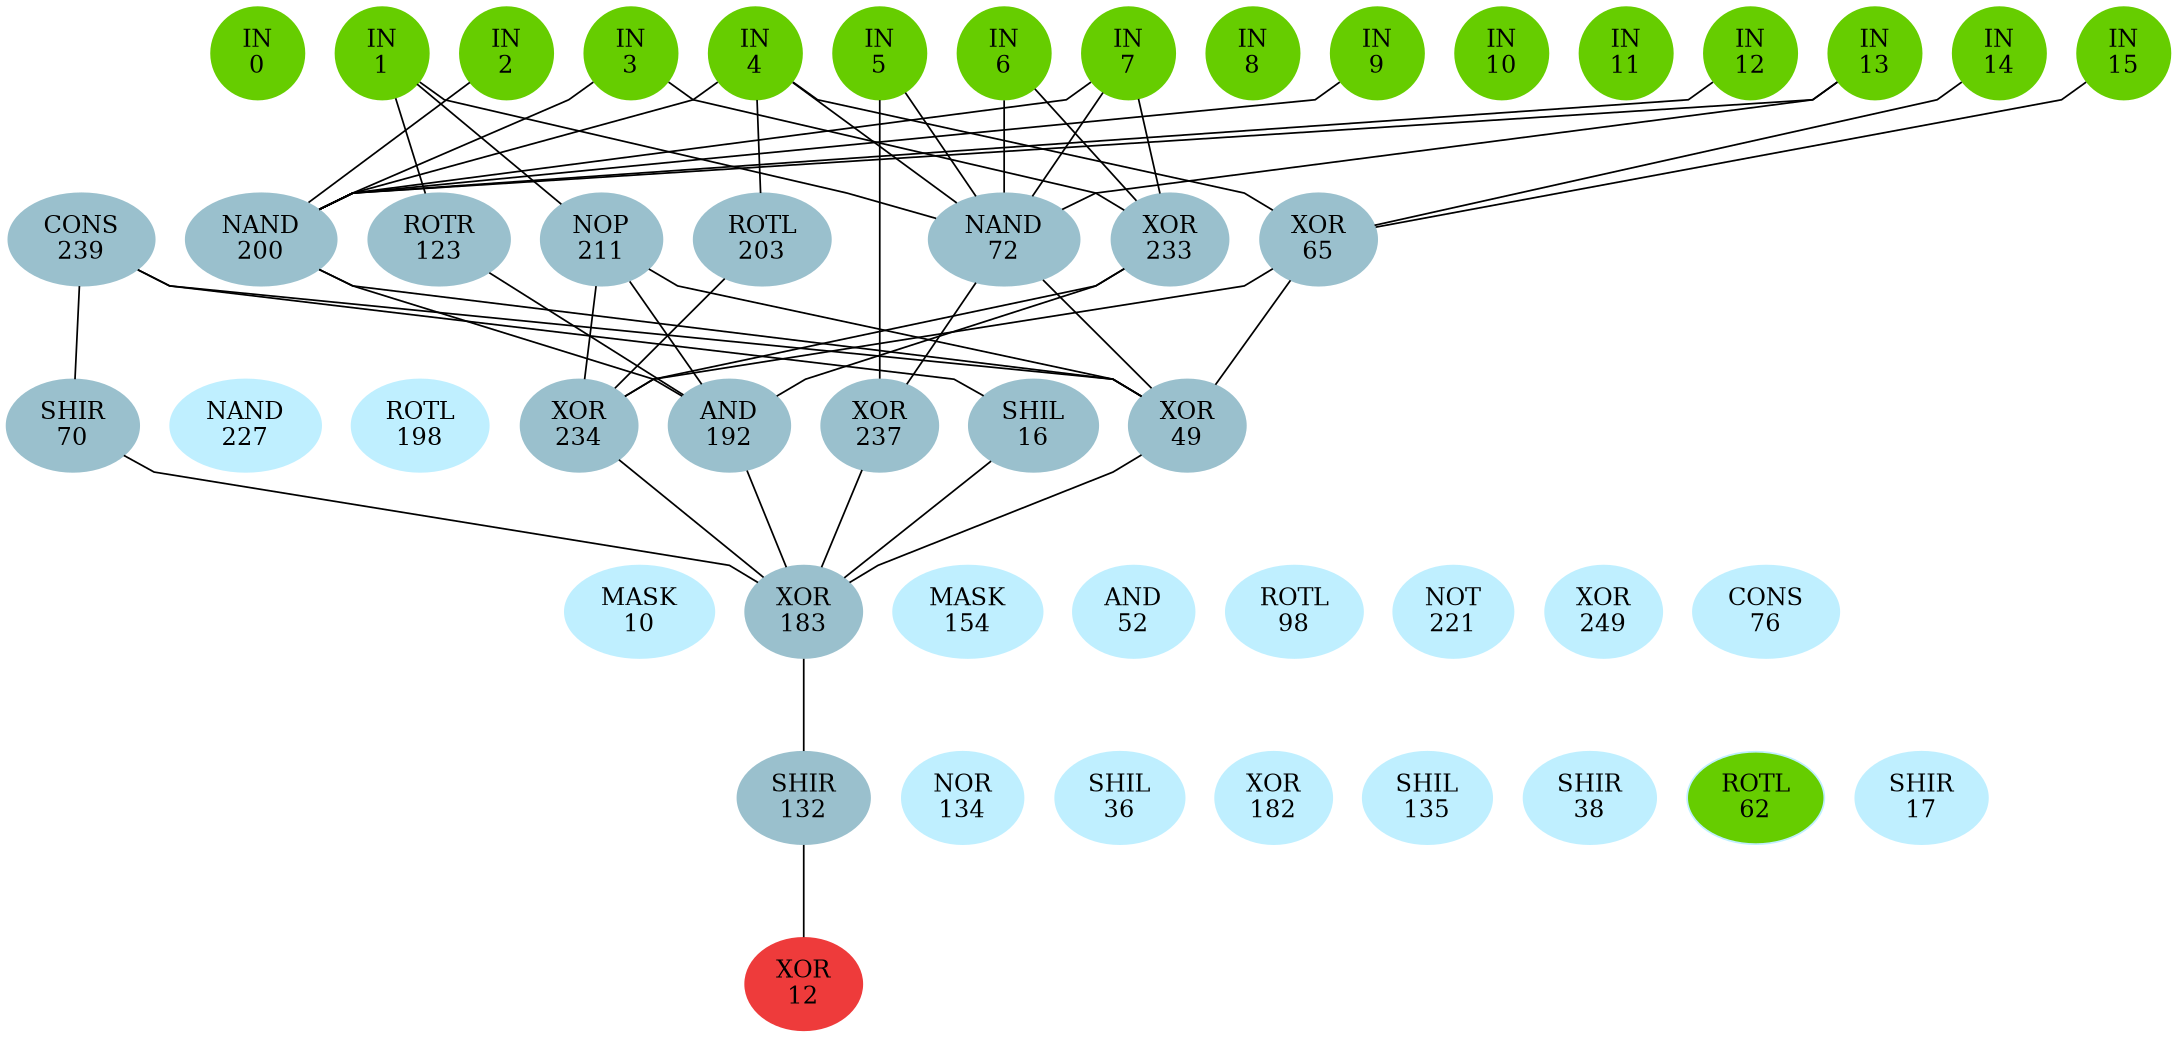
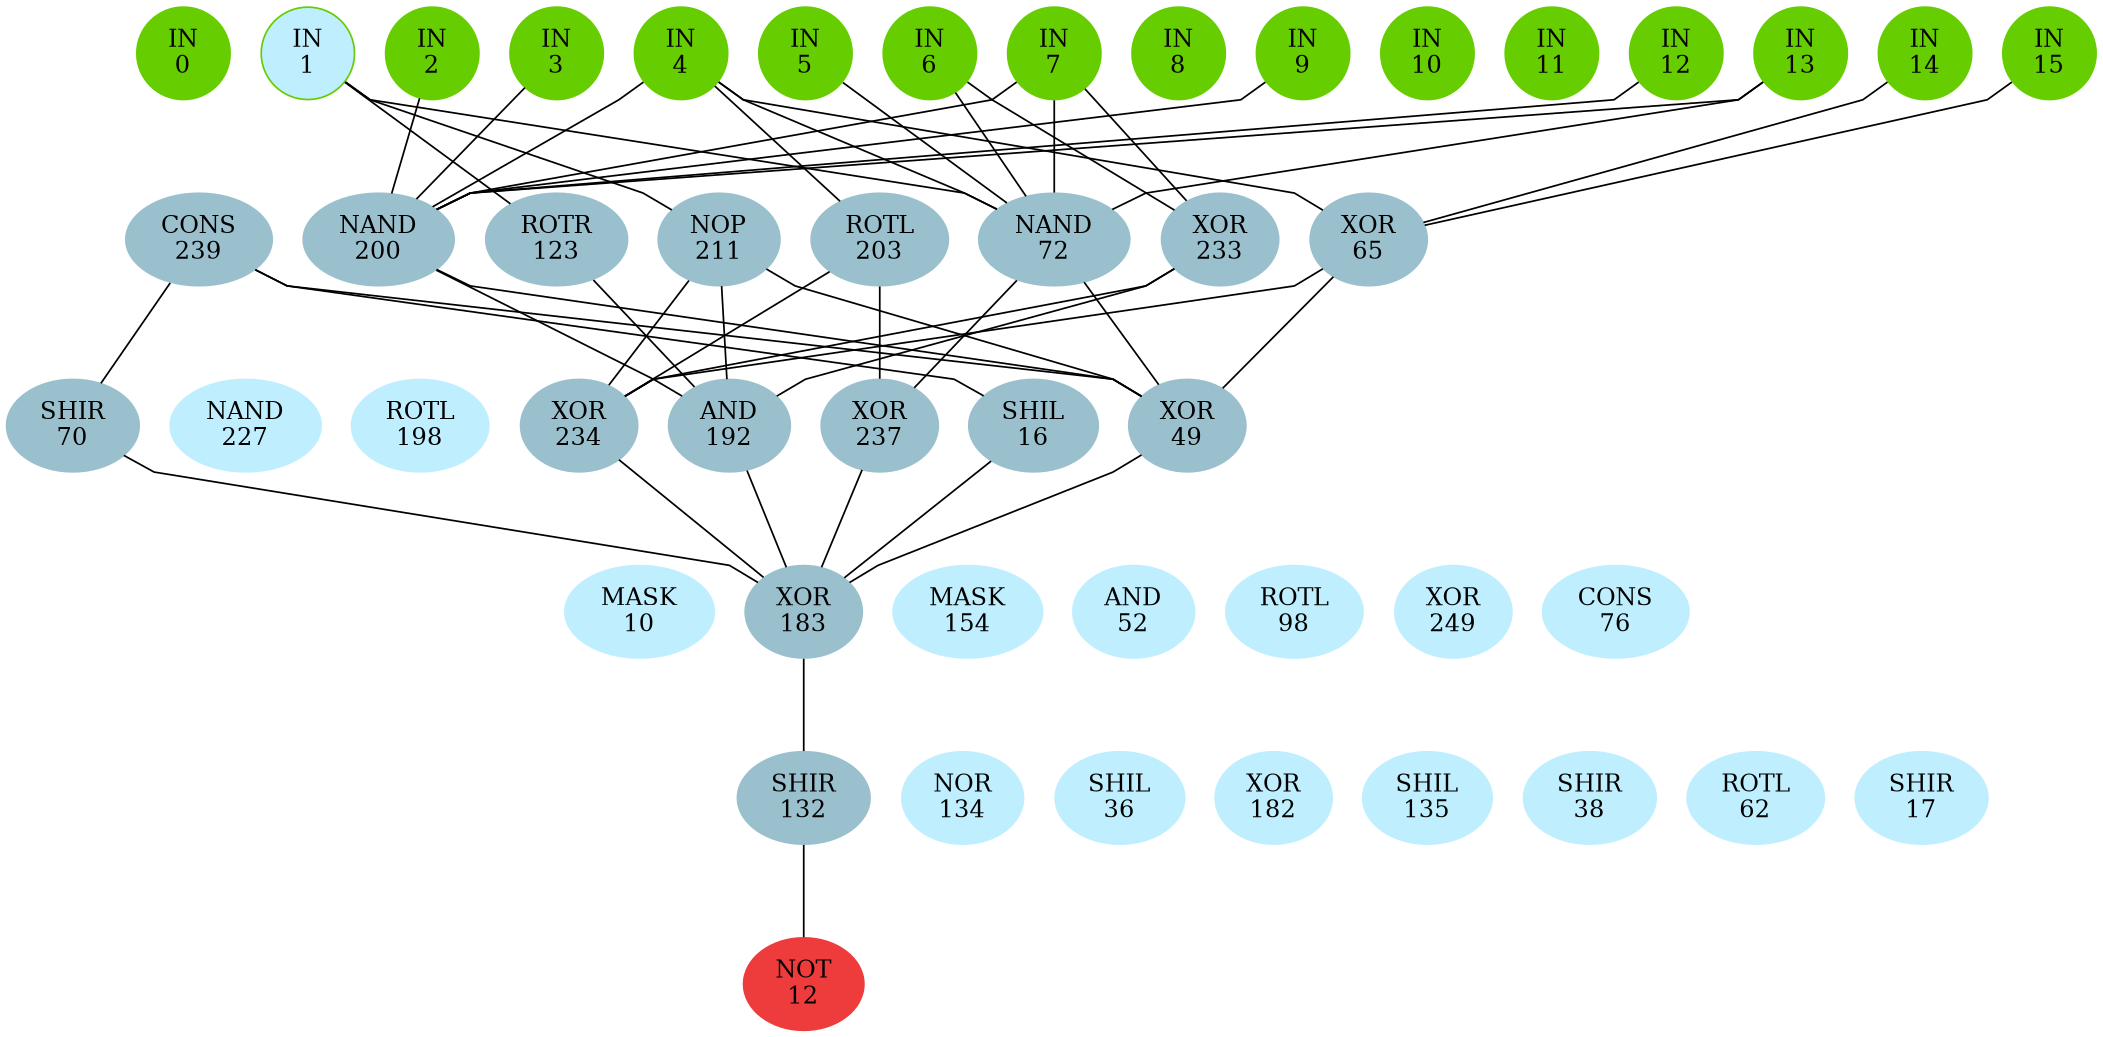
node "IN 1": fillcolor chartreuse3 -> lightblue1
edge "IN 3" -- "XOR 233": removed
edge "IN 5" -- "XOR 237": now "ROTL 203" -- "XOR 237"
node "NOT 221": removed
node "ROTL 62": fillcolor chartreuse3 -> lightblue1
node "XOR 12": label "XOR 12" -> "NOT 12"
